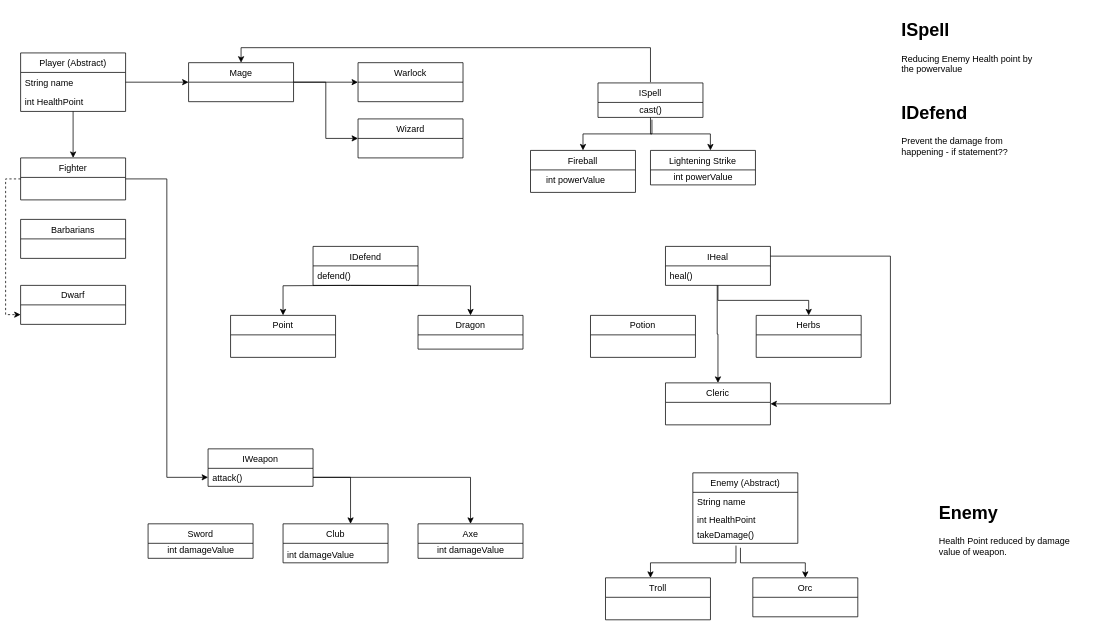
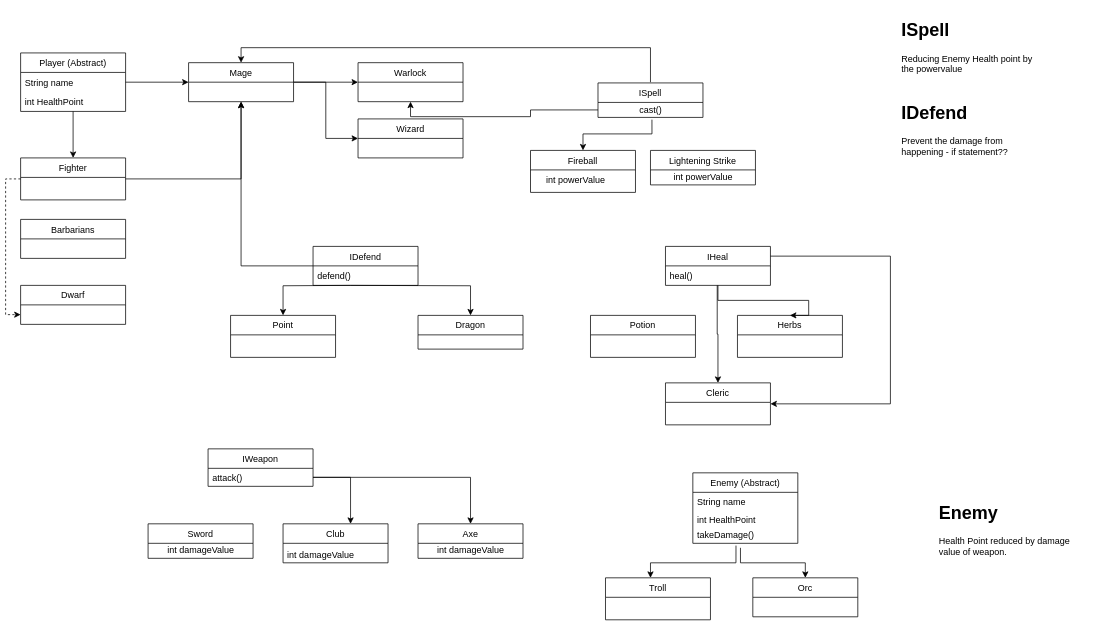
edge "cast()" -> "Lightening Strike": now "cast()" -> "Warlock"
edge "IDefend" -> "Mage": added
node "Herbs": moved (809, 336) -> (790, 336)
edge "Fighter" -> "attack()": now "Fighter" -> "Mage"
